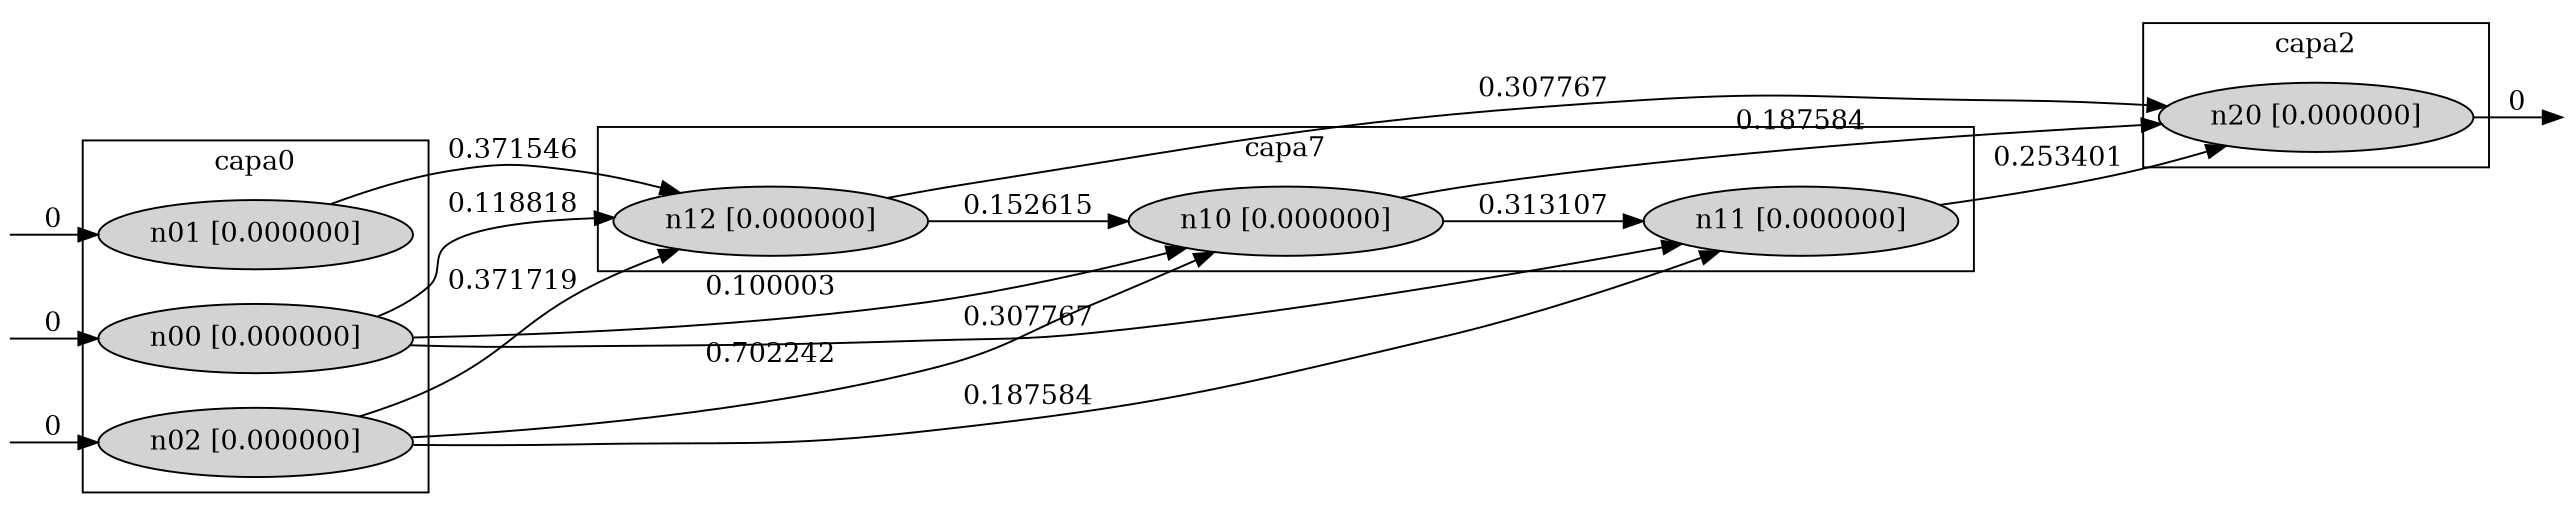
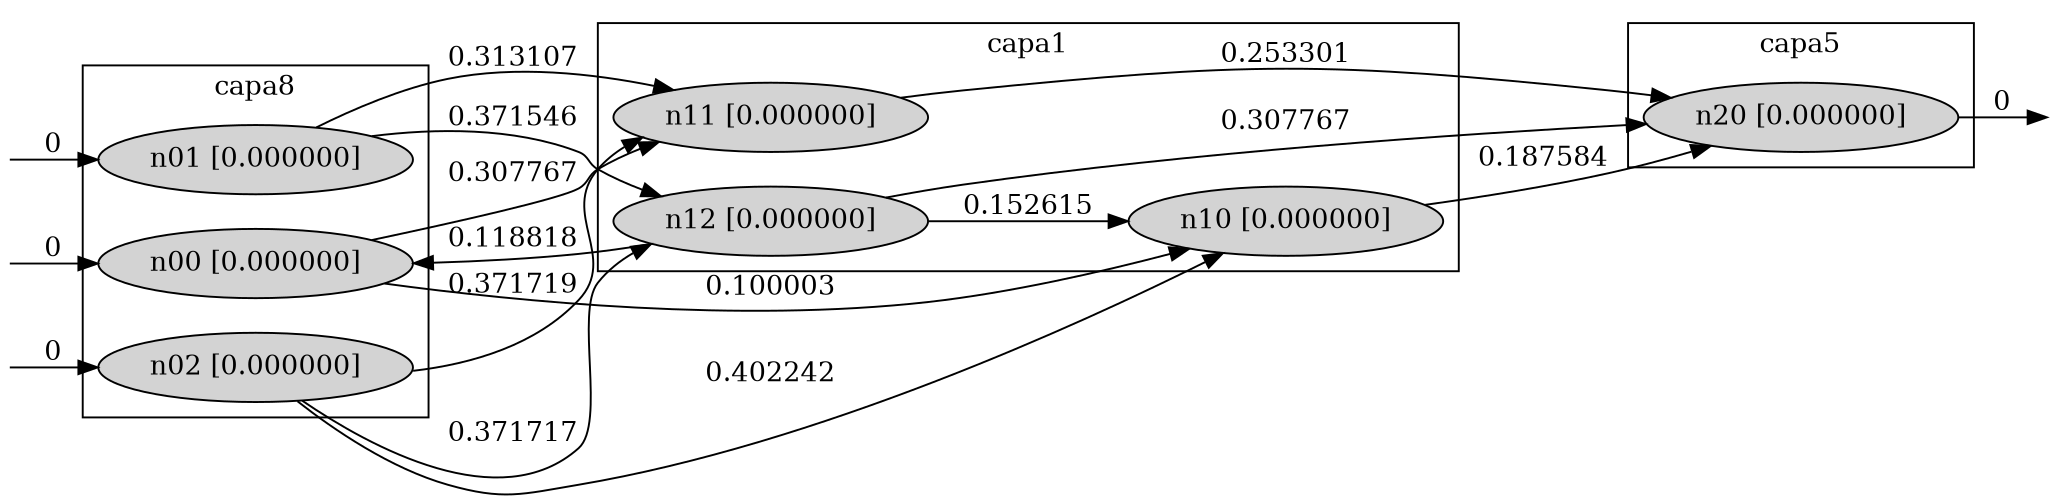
cluster "capa2": label "capa2" -> "capa5"
cluster "capa7": label "capa7" -> "capa1"
edge "n11 [0.000000]" -> "n20 [0.000000]": label "0.253401" -> "0.253301"
cluster "capa0": label "capa0" -> "capa8"
edge "n10 [0.000000]" -> "n11 [0.000000]": now "n01 [0.000000]" -> "n11 [0.000000]"
edge "n00 [0.000000]" -> "n12 [0.000000]": reversed
edge "n02 [0.000000]" -> "n12 [0.000000]": label "0.371719" -> "0.371717"
edge "n02 [0.000000]" -> "n10 [0.000000]": label "0.702242" -> "0.402242"
edge "n02 [0.000000]" -> "n11 [0.000000]": label "0.187584" -> "0.371719"
